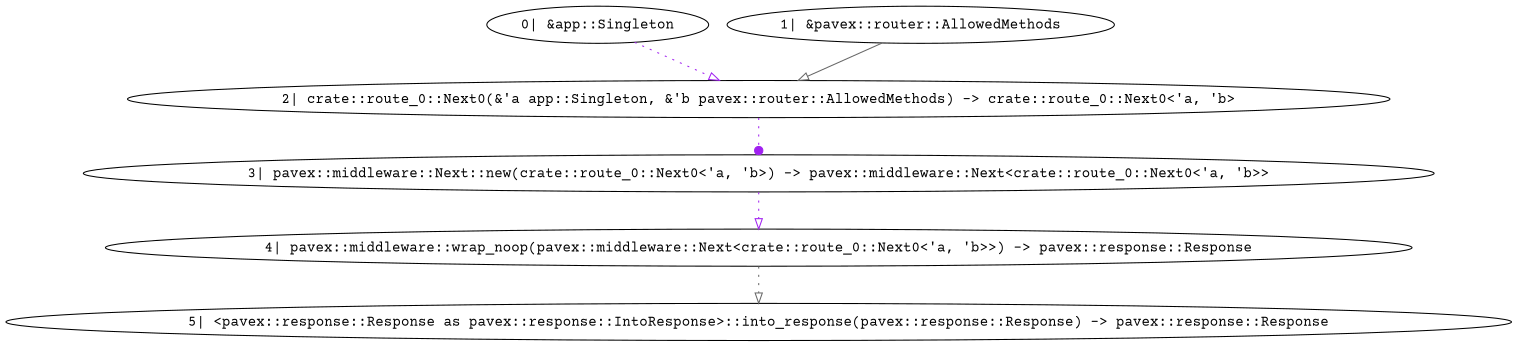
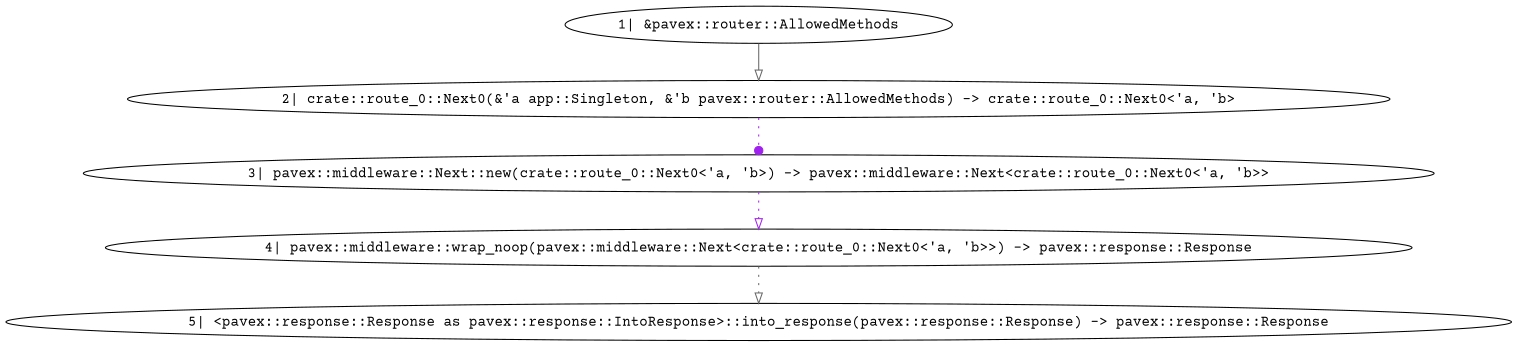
node "0| &app::Singleton": removed
